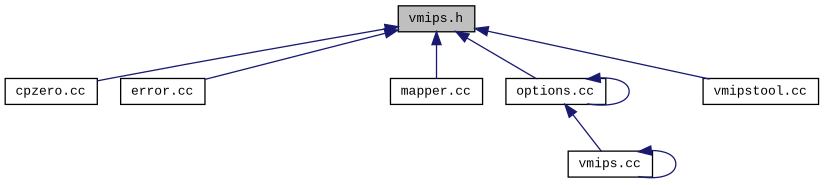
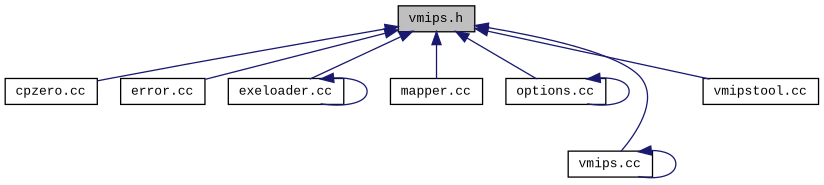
node "exeloader.cc": added
edge "vmips.cc" -> "options.cc": now "vmips.cc" -> "vmips.h"
